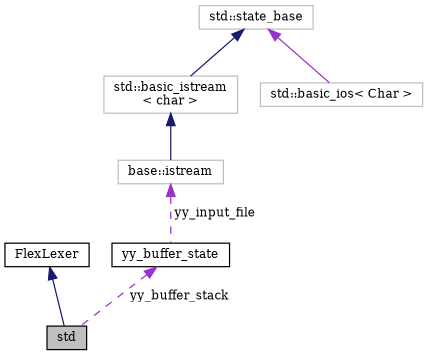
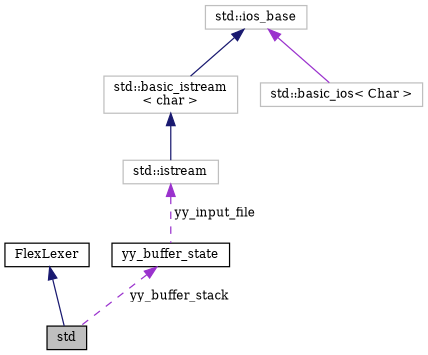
node "std::state_base": label "std::state_base" -> "std::ios_base"
node "base::istream": label "base::istream" -> "std::istream"
